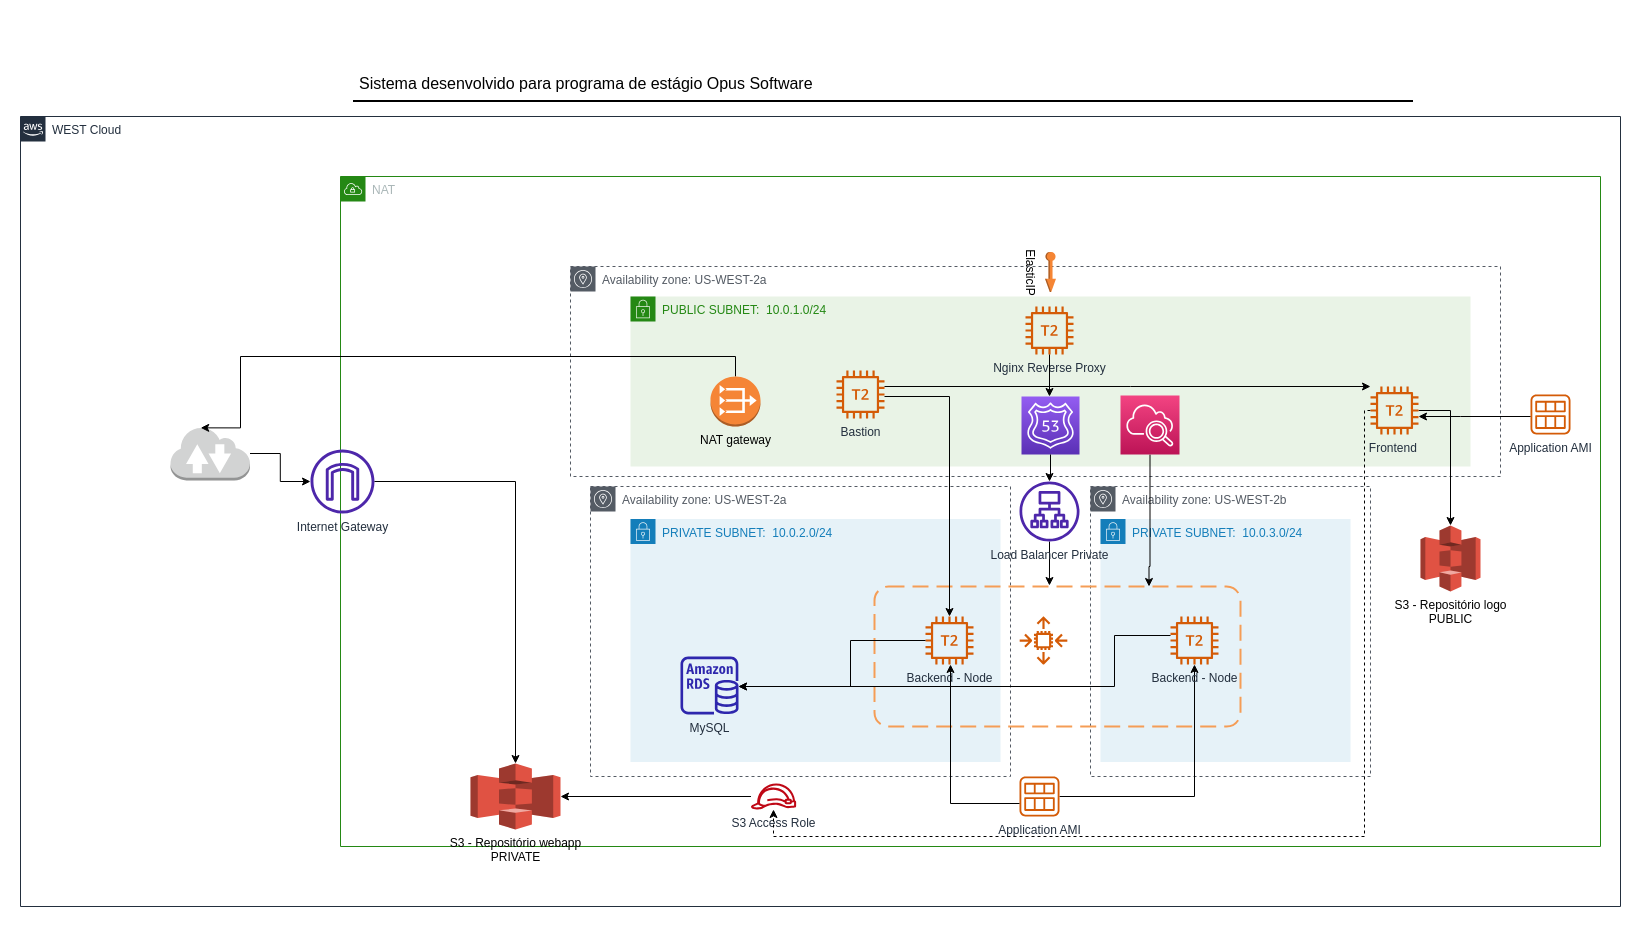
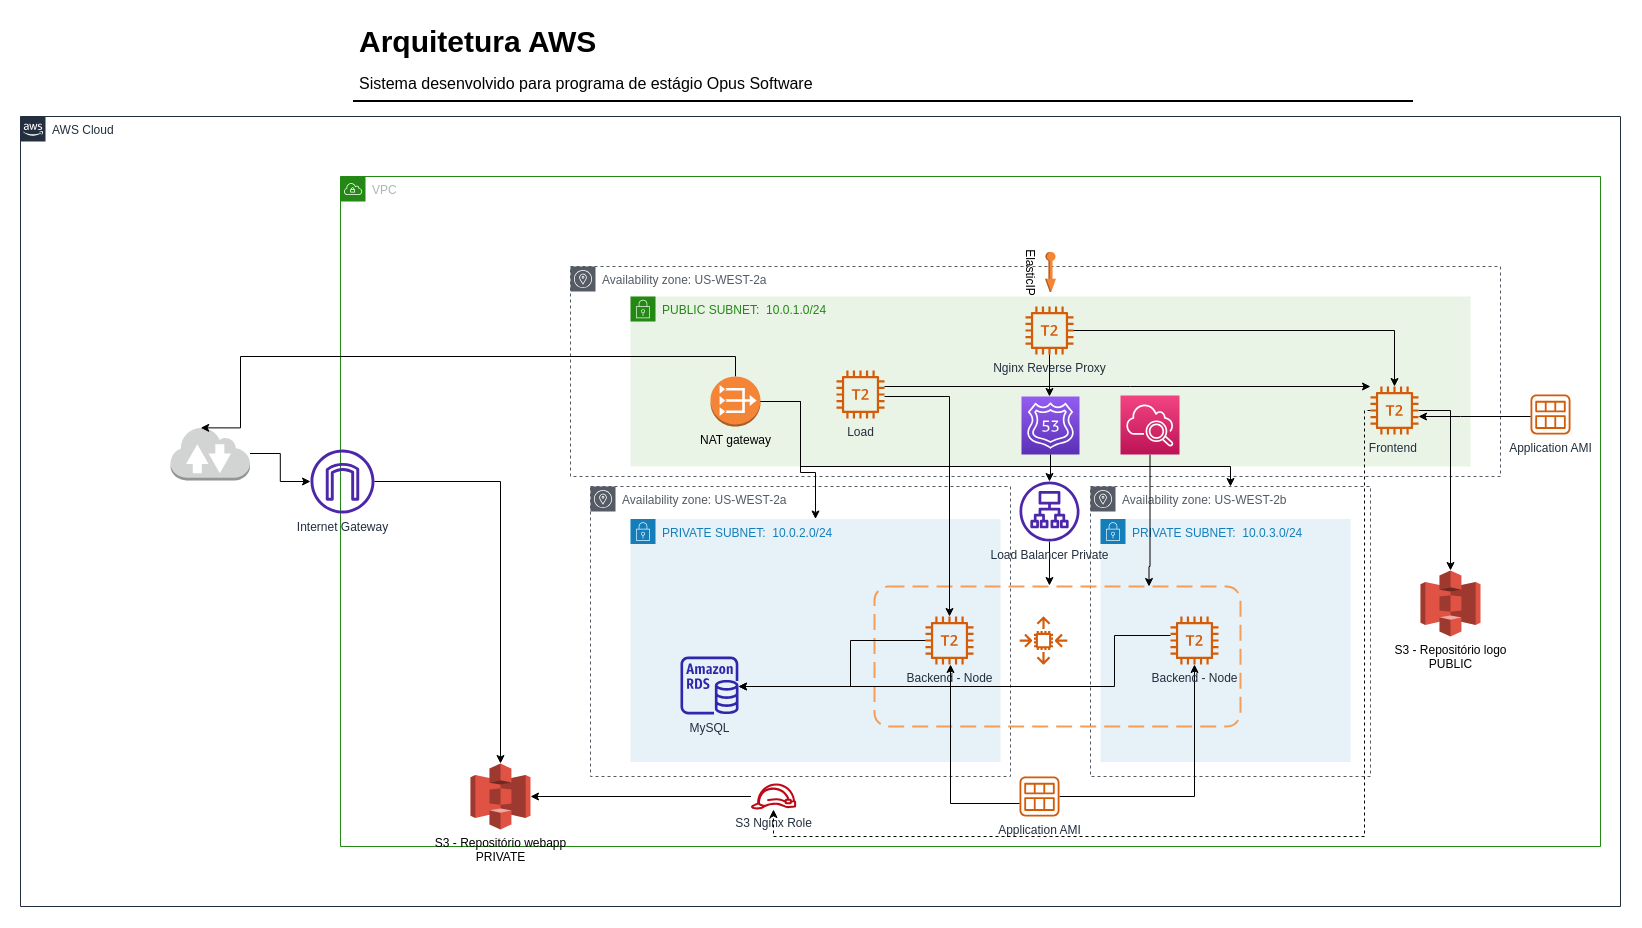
node "Arquitetura AWS": added
node "WEST Cloud": label "WEST Cloud" -> "AWS Cloud"
node "NAT": label "NAT" -> "VPC"
edge "Nginx Reverse Proxy" -> "Frontend": added
node "Bastion": label "Bastion" -> "Load"
edge "NAT gateway" -> "Availability zone: US-WEST-2b": added
edge "NAT gateway" -> "PRIVATE SUBNET: 10.0.2.0/24": added
node "S3 - Repositório logo PUBLIC": moved (1451, 559) -> (1451, 604)
node "S3 - Repositório webapp PRIVATE": size 90x66 -> 60x66
node "S3 Access Role": label "S3 Access Role" -> "S3 Nginx Role"
